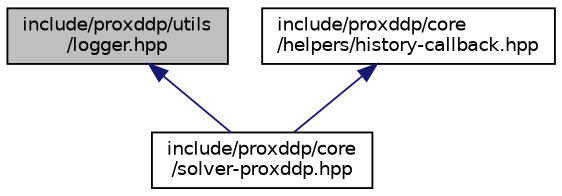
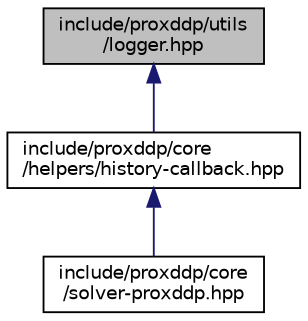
edge "include/proxddp/core /solver-proxddp.hpp" -> "include/proxddp/utils /logger.hpp": now "include/proxddp/core /helpers/history-callback.hpp" -> "include/proxddp/utils /logger.hpp"
